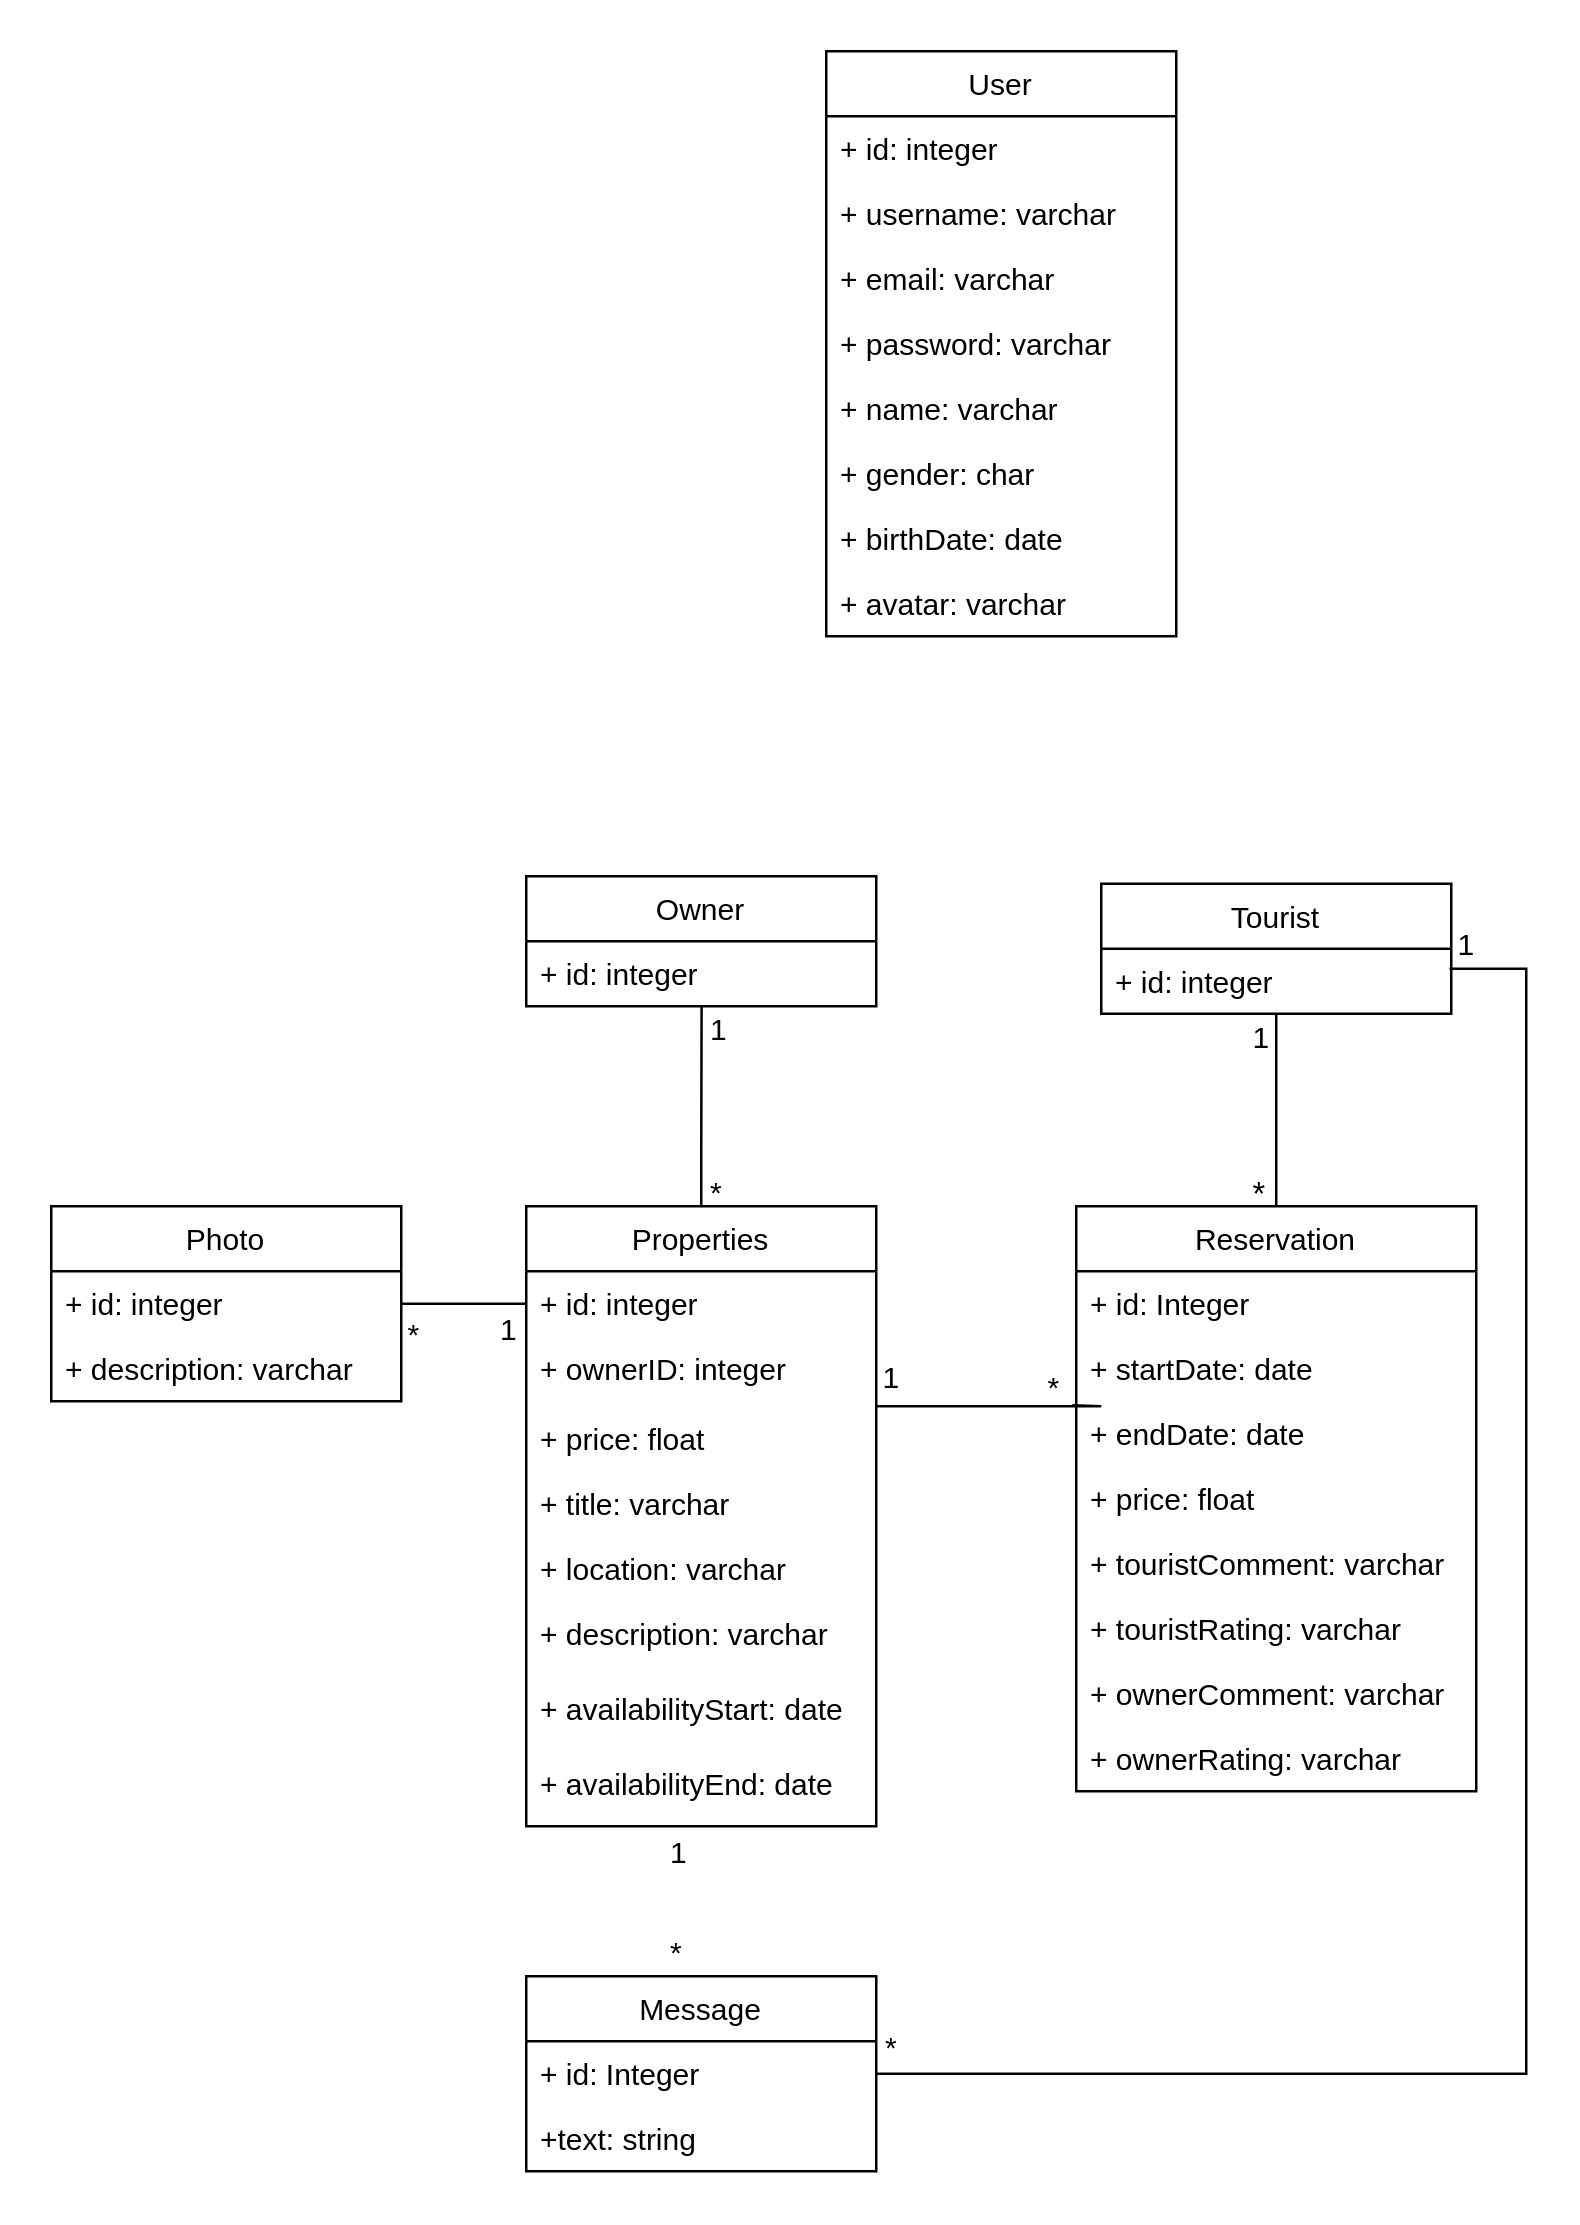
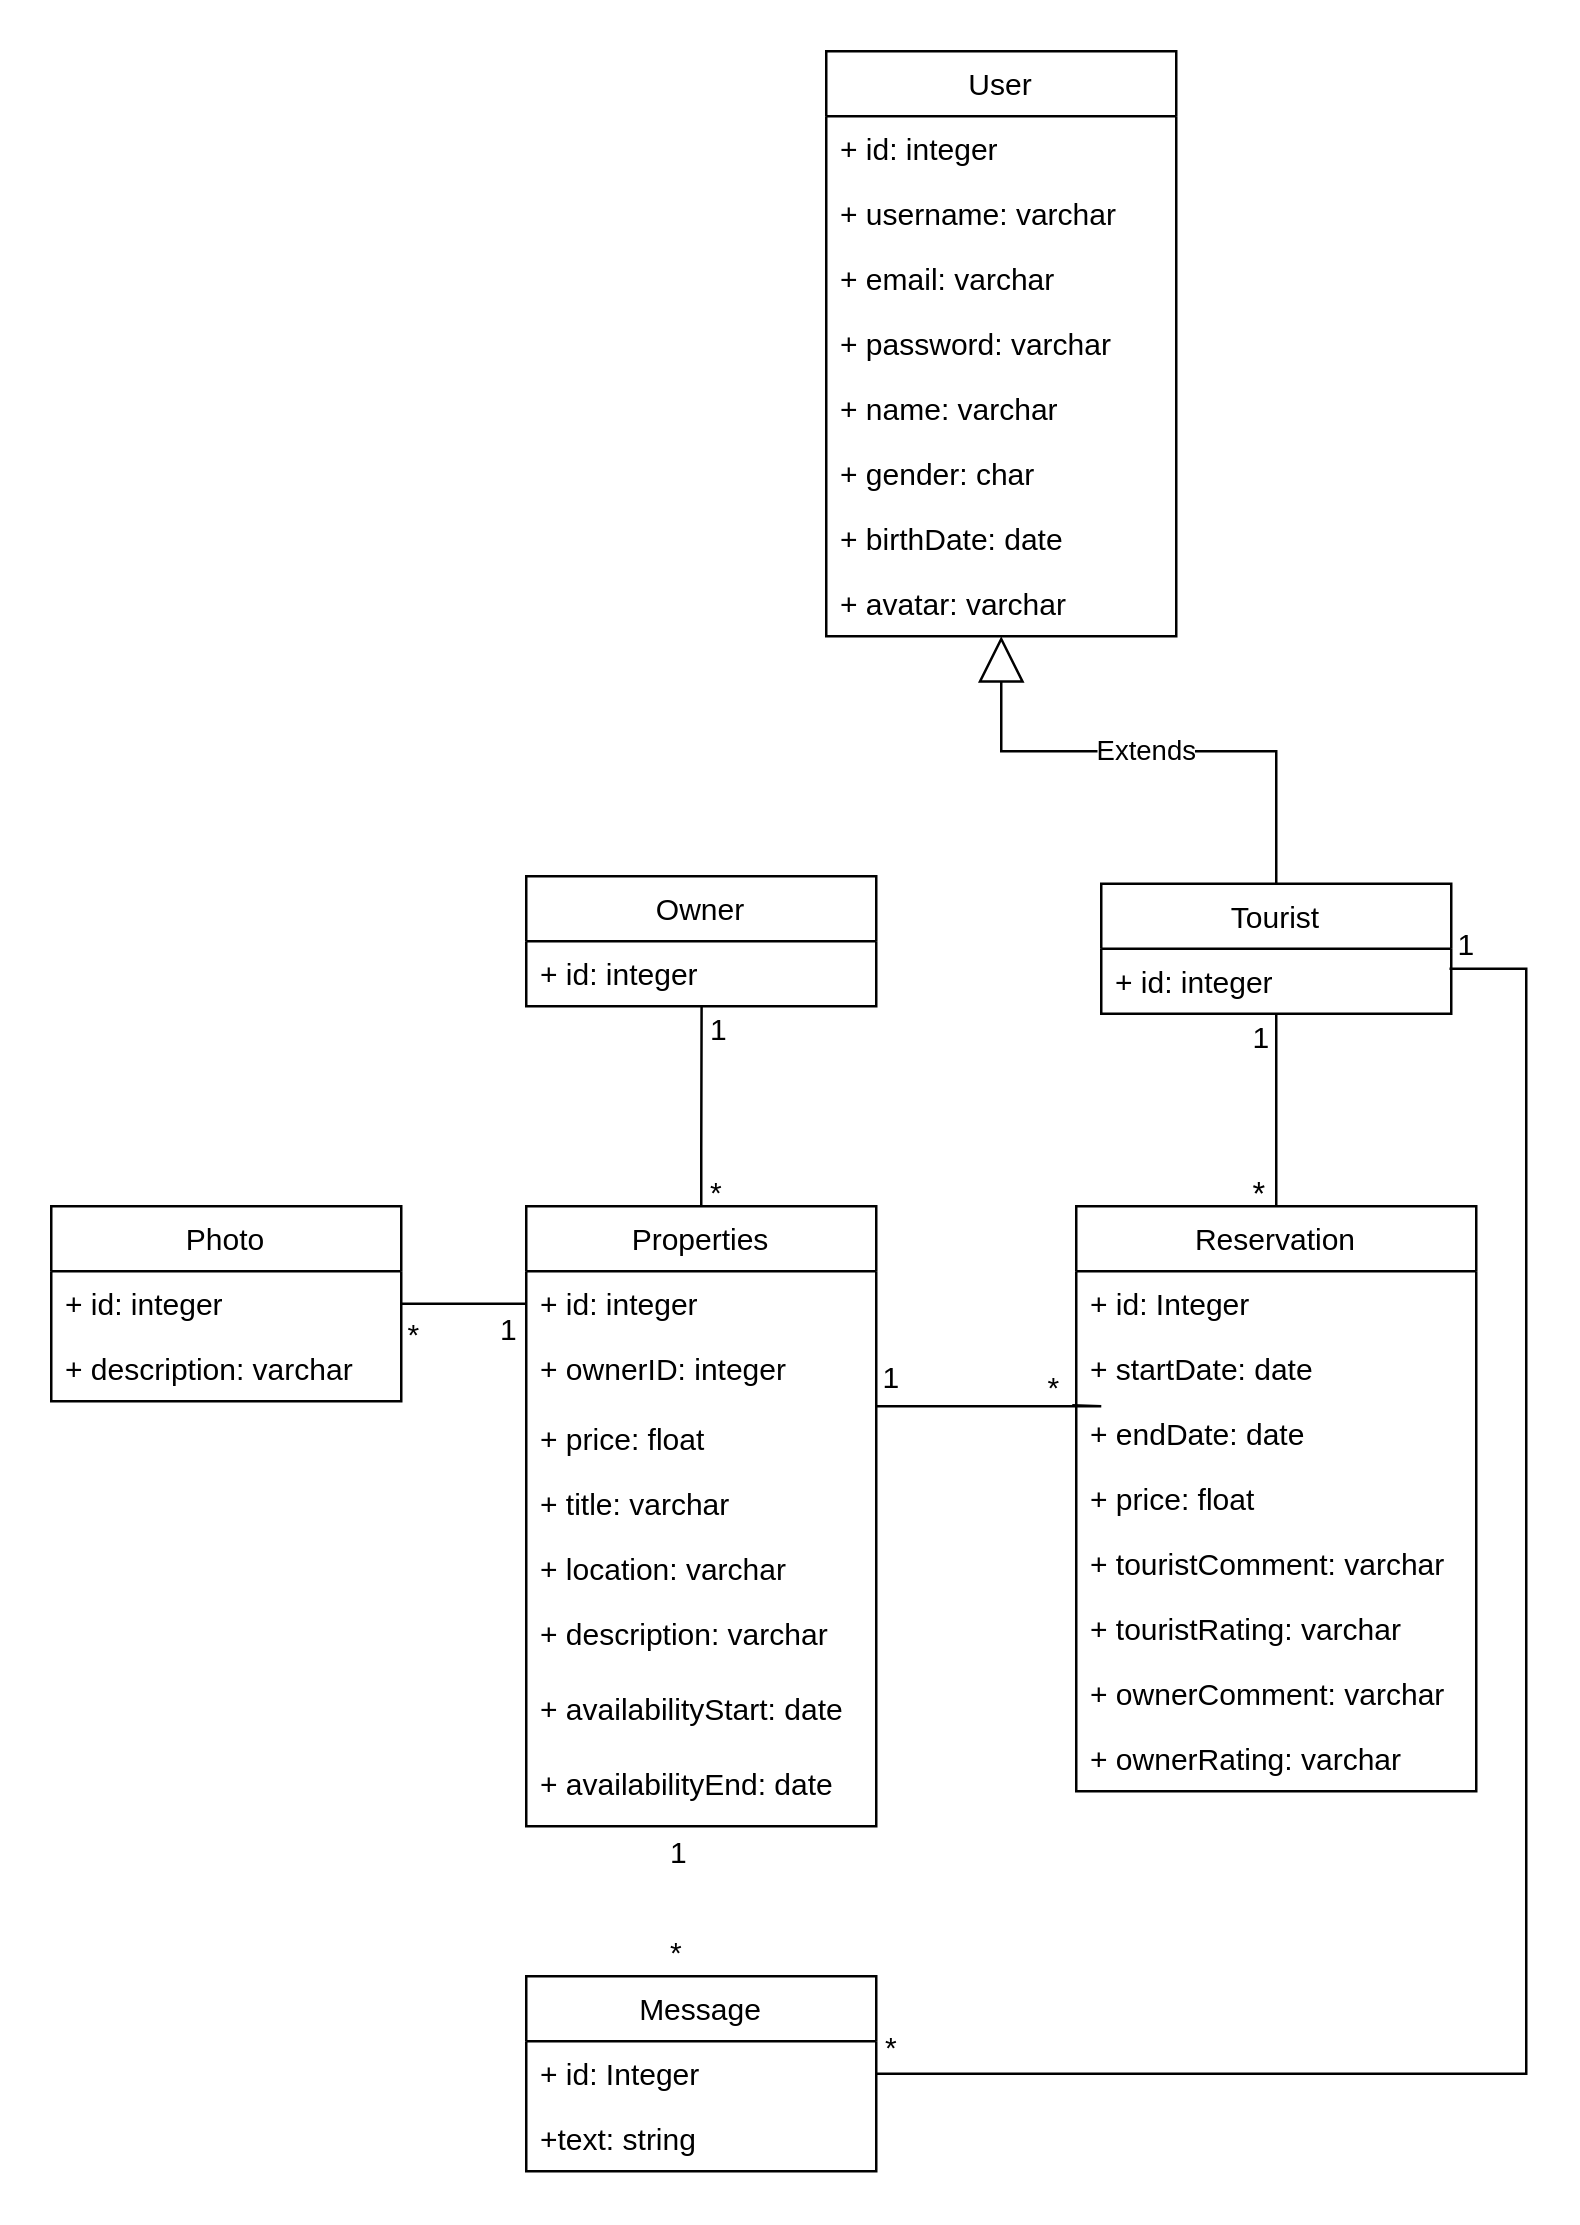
edge "Tourist" -> "+ avatar: varchar": added, label "Extends"
